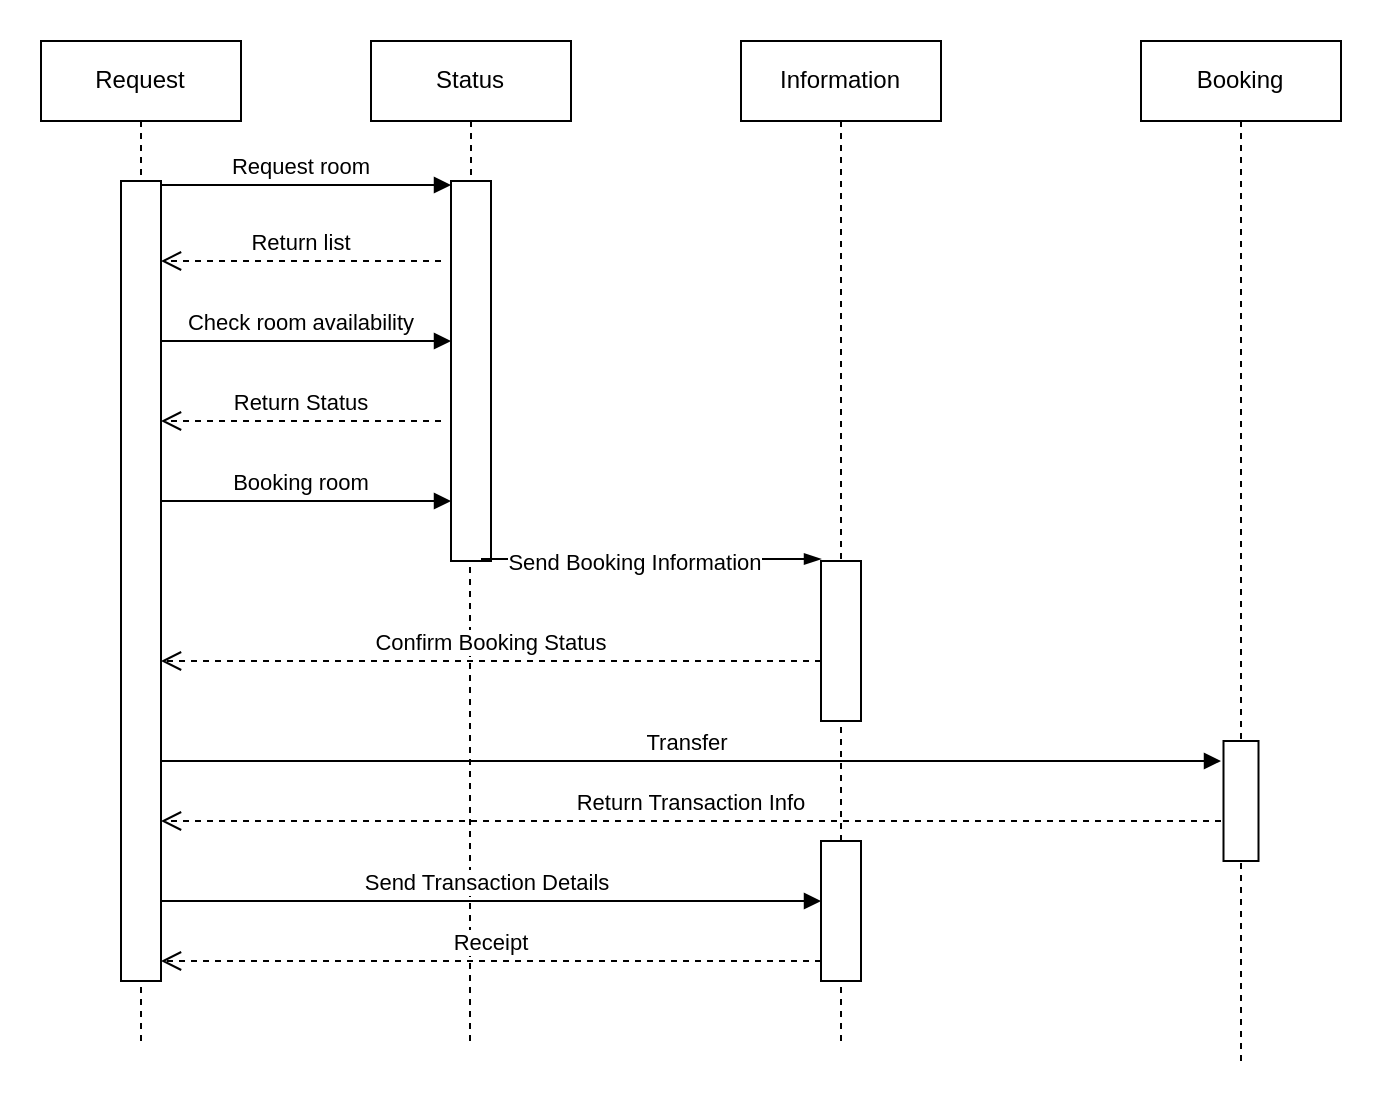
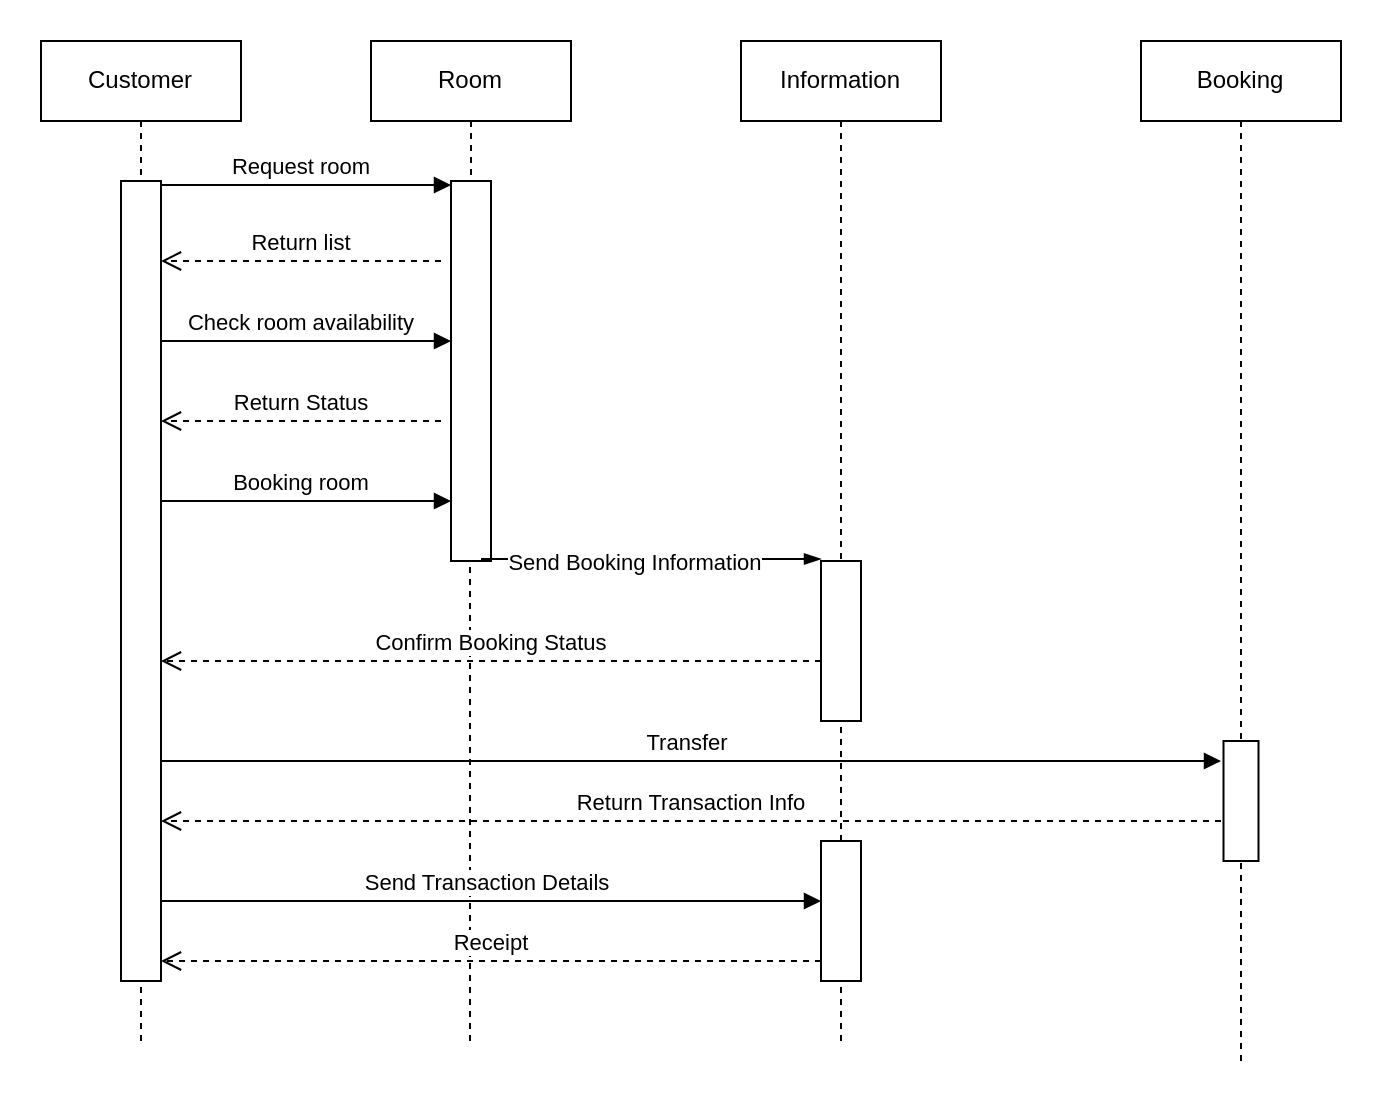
node "Request": label "Request" -> "Customer"
node "Status": label "Status" -> "Room"
